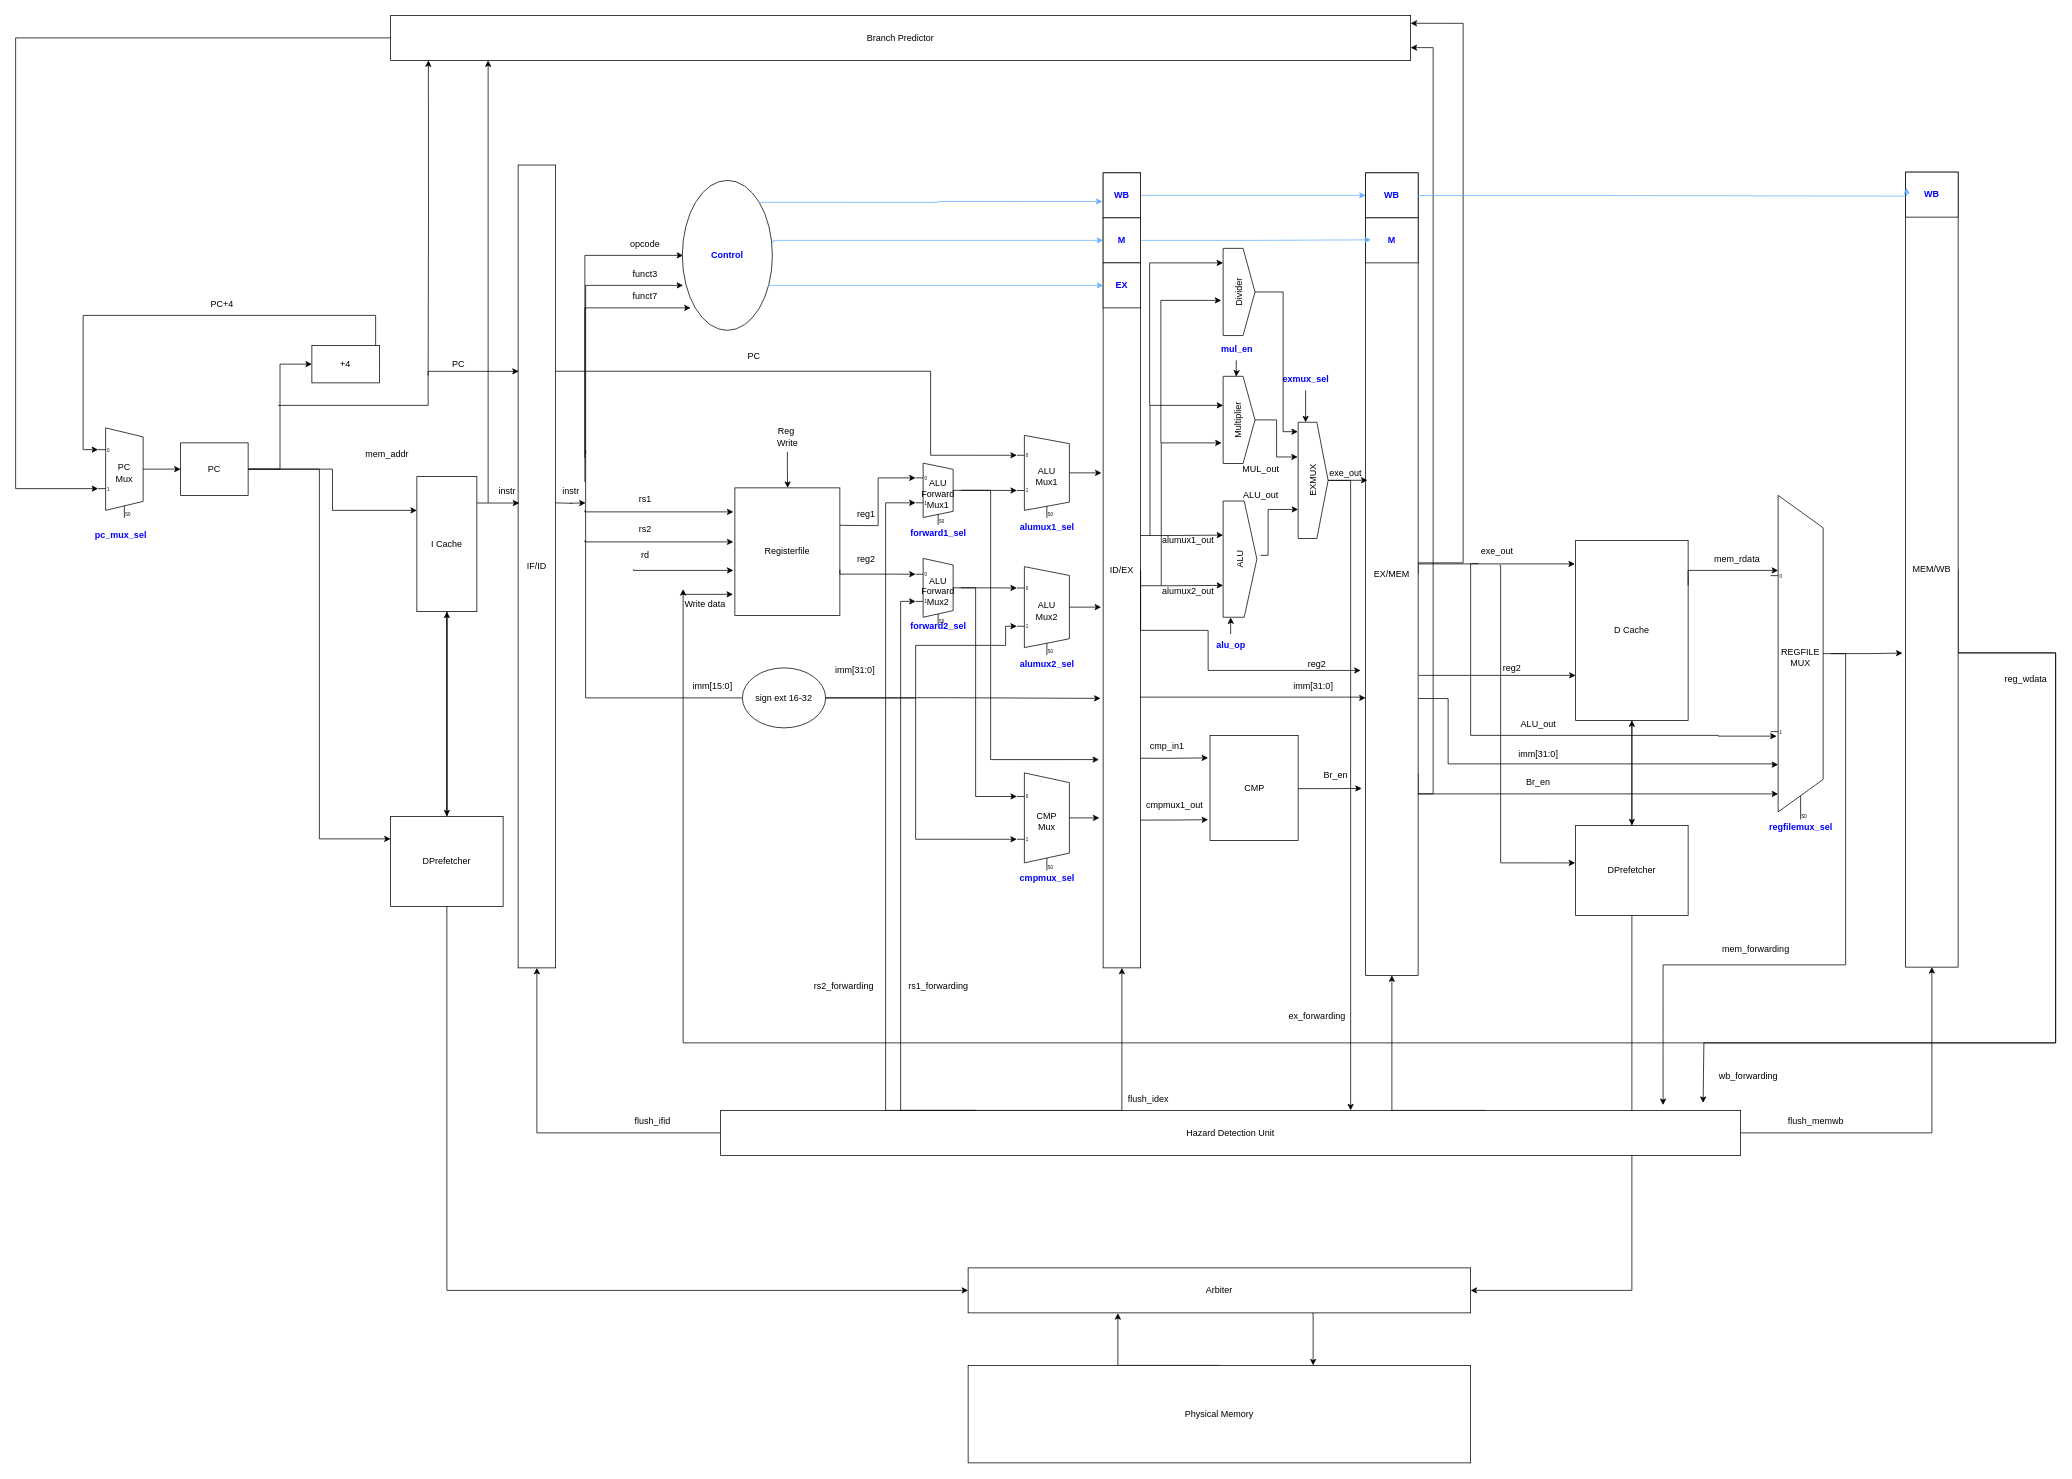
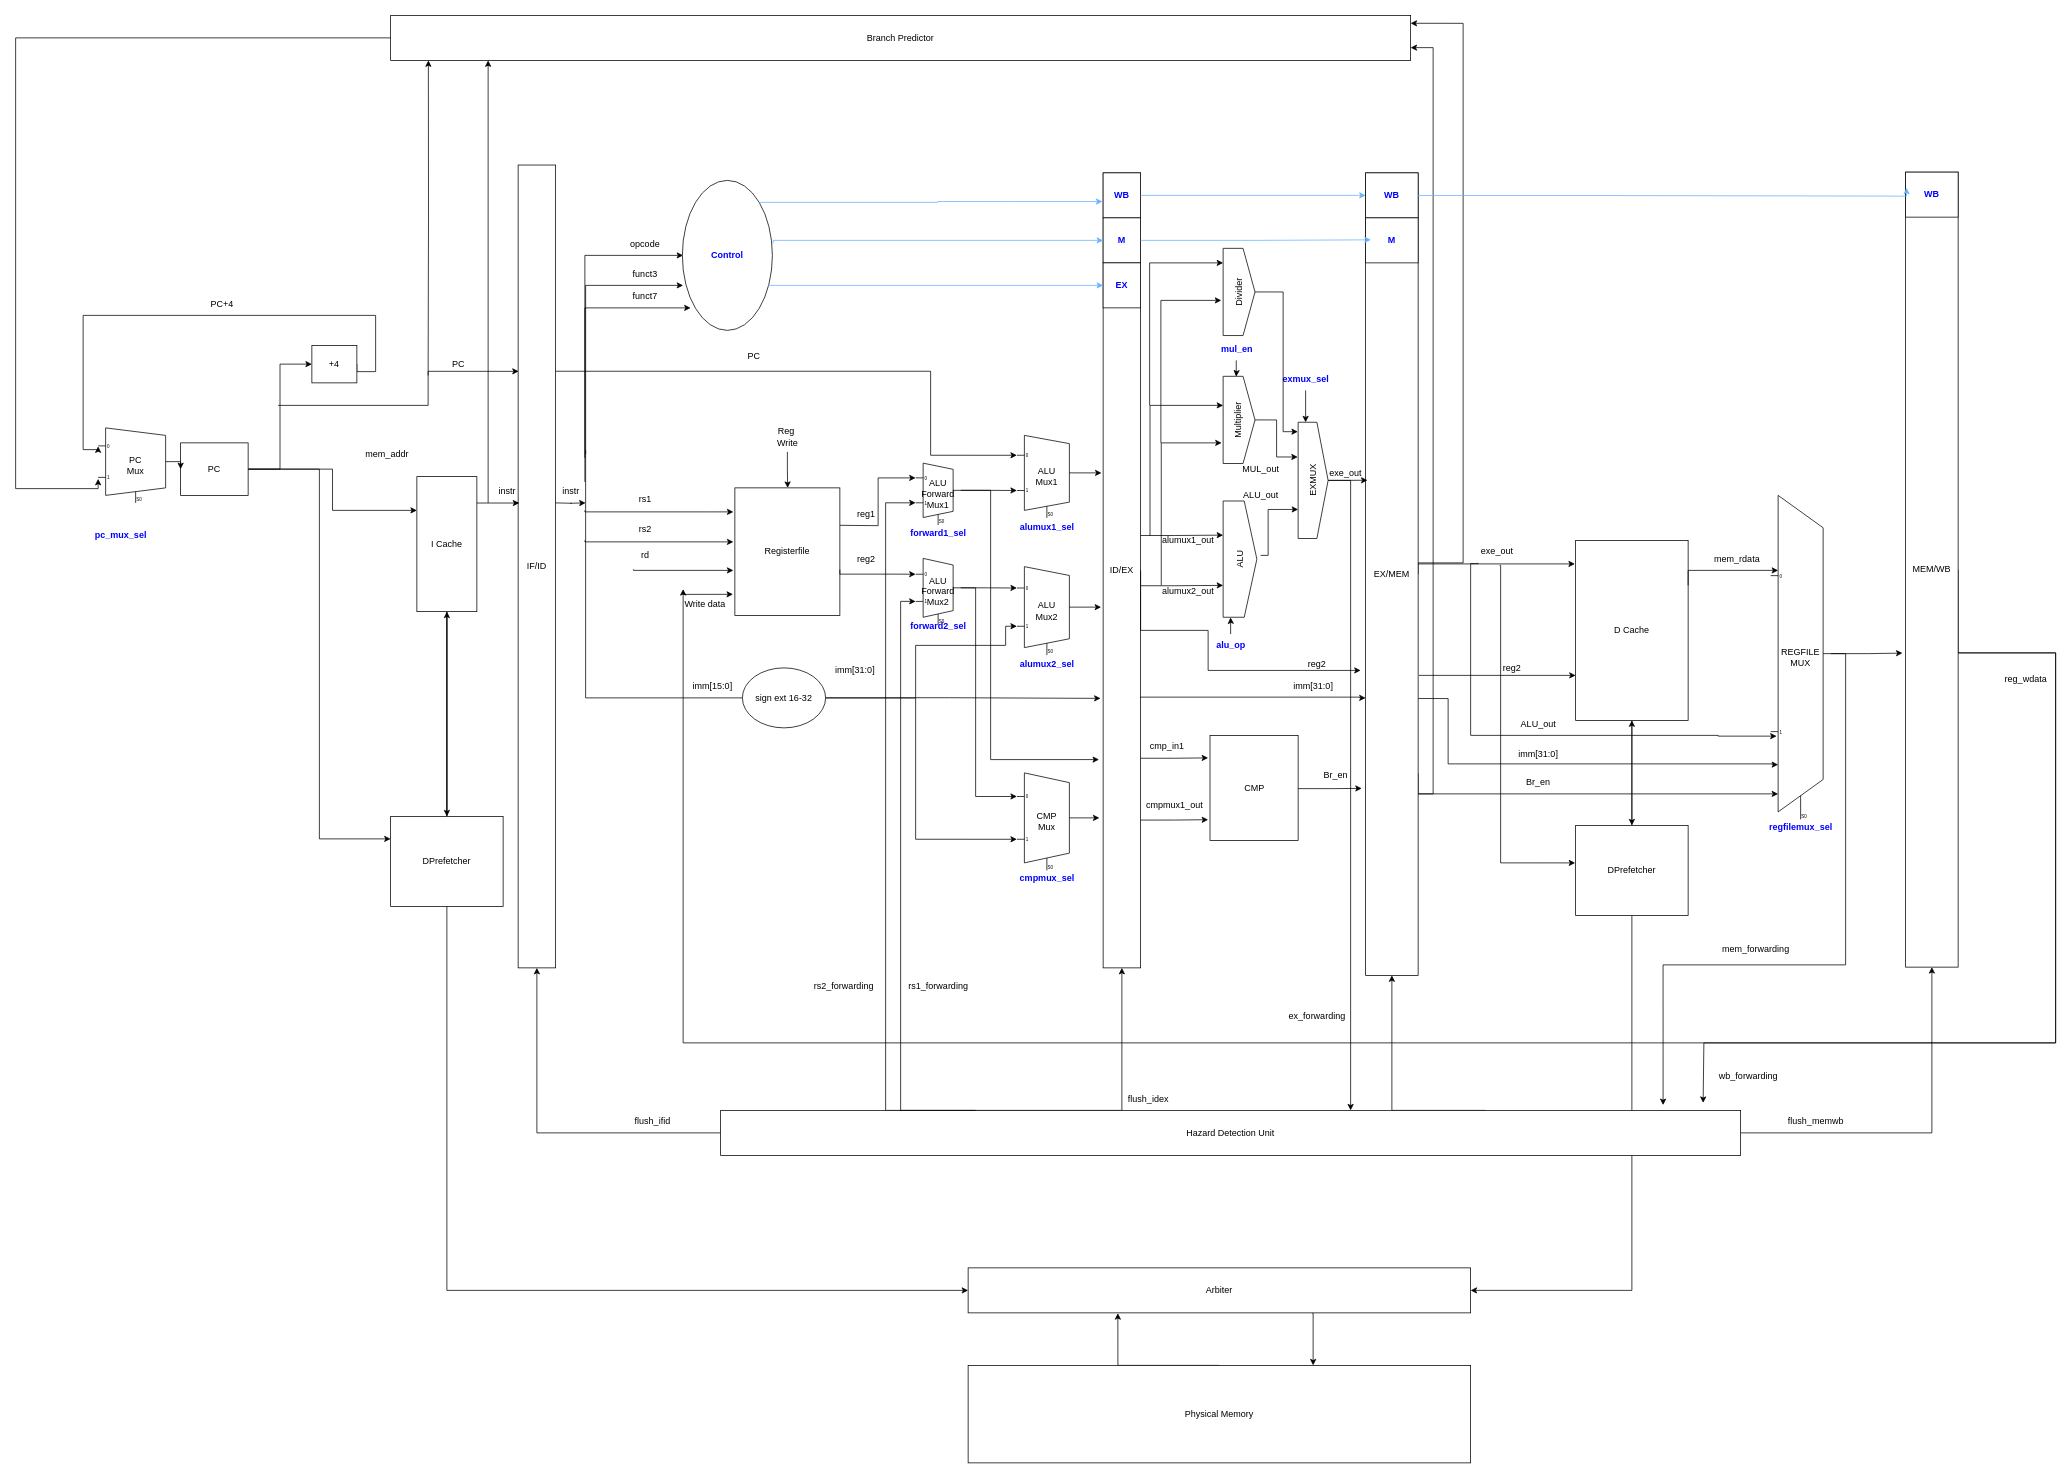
node "+4": size 68x38 -> 45x38
node "PC Mux": size 53x90 -> 75x75
